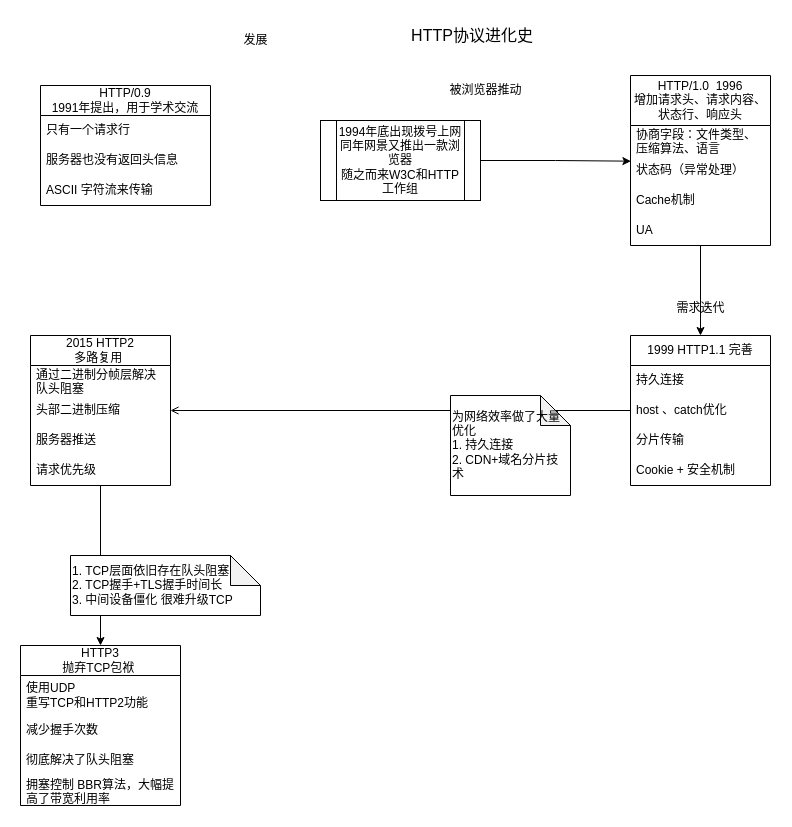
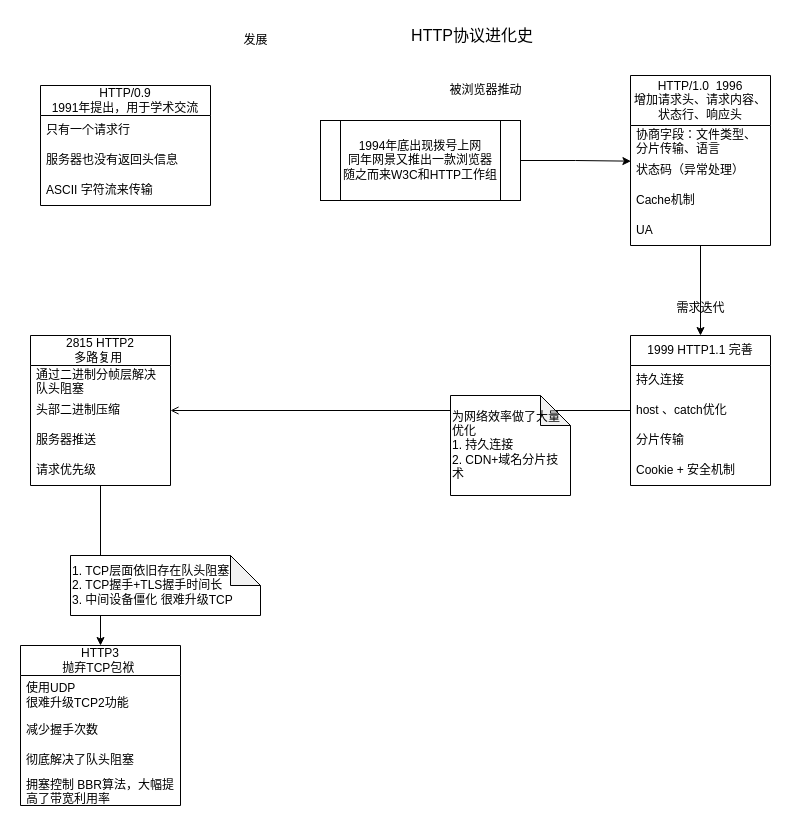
node "协商字段：文件类型、压缩算法、语言": label "协商字段：文件类型、压缩算法、语言" -> "协商字段：文件类型、分片传输、语言"
node "1994年底出现拨号上网 同年网景又推出一款浏览器 随之而来W3C和HTTP工作组": size 160x80 -> 200x80
node "2015 HTTP2 多路复用": label "2015 HTTP2 多路复用" -> "2815 HTTP2 多路复用"
node "使用UDP 重写TCP和HTTP2功能": label "使用UDP 重写TCP和HTTP2功能" -> "使用UDP 很难升级TCP2功能"
